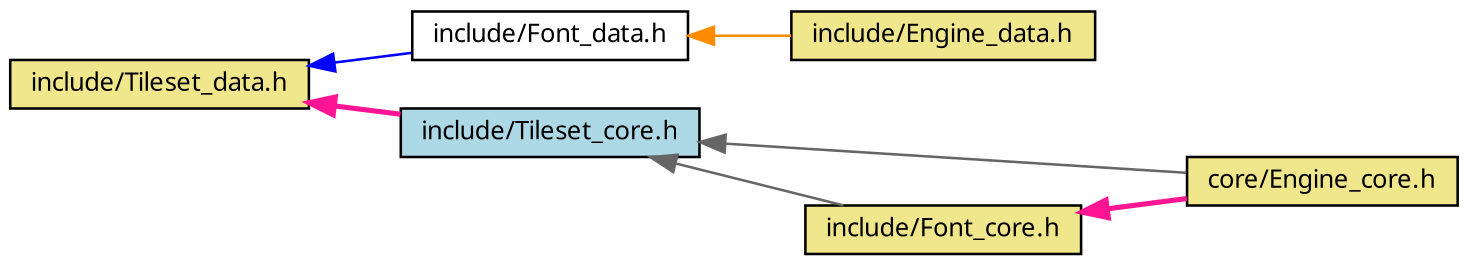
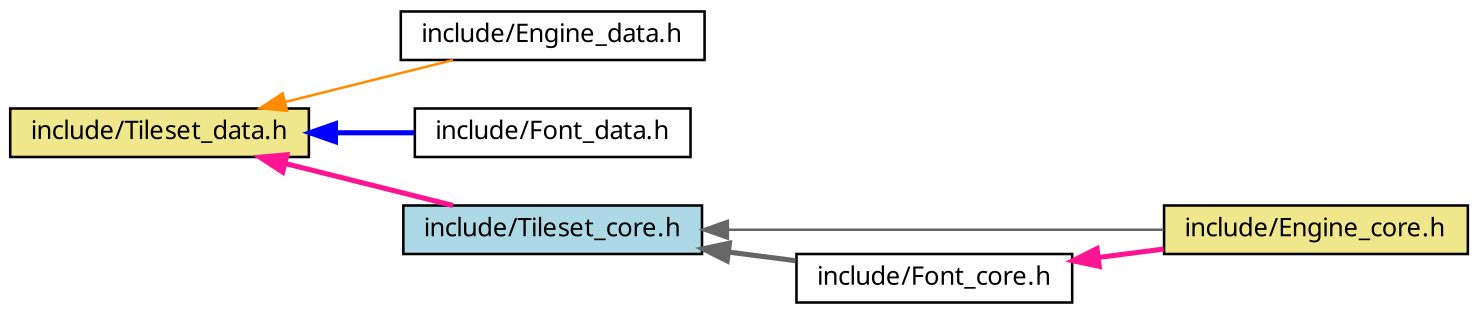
edge "include/Engine_data.h" -> "include/Font_data.h": now "include/Engine_data.h" -> "include/Tileset_data.h"
node "include/Engine_data.h": fillcolor khaki -> white
edge "include/Font_data.h" -> "include/Tileset_data.h": style solid -> bold
node "core/Engine_core.h": label "core/Engine_core.h" -> "include/Engine_core.h"
edge "include/Font_core.h" -> "include/Tileset_core.h": style solid -> bold
node "include/Font_core.h": fillcolor khaki -> white
